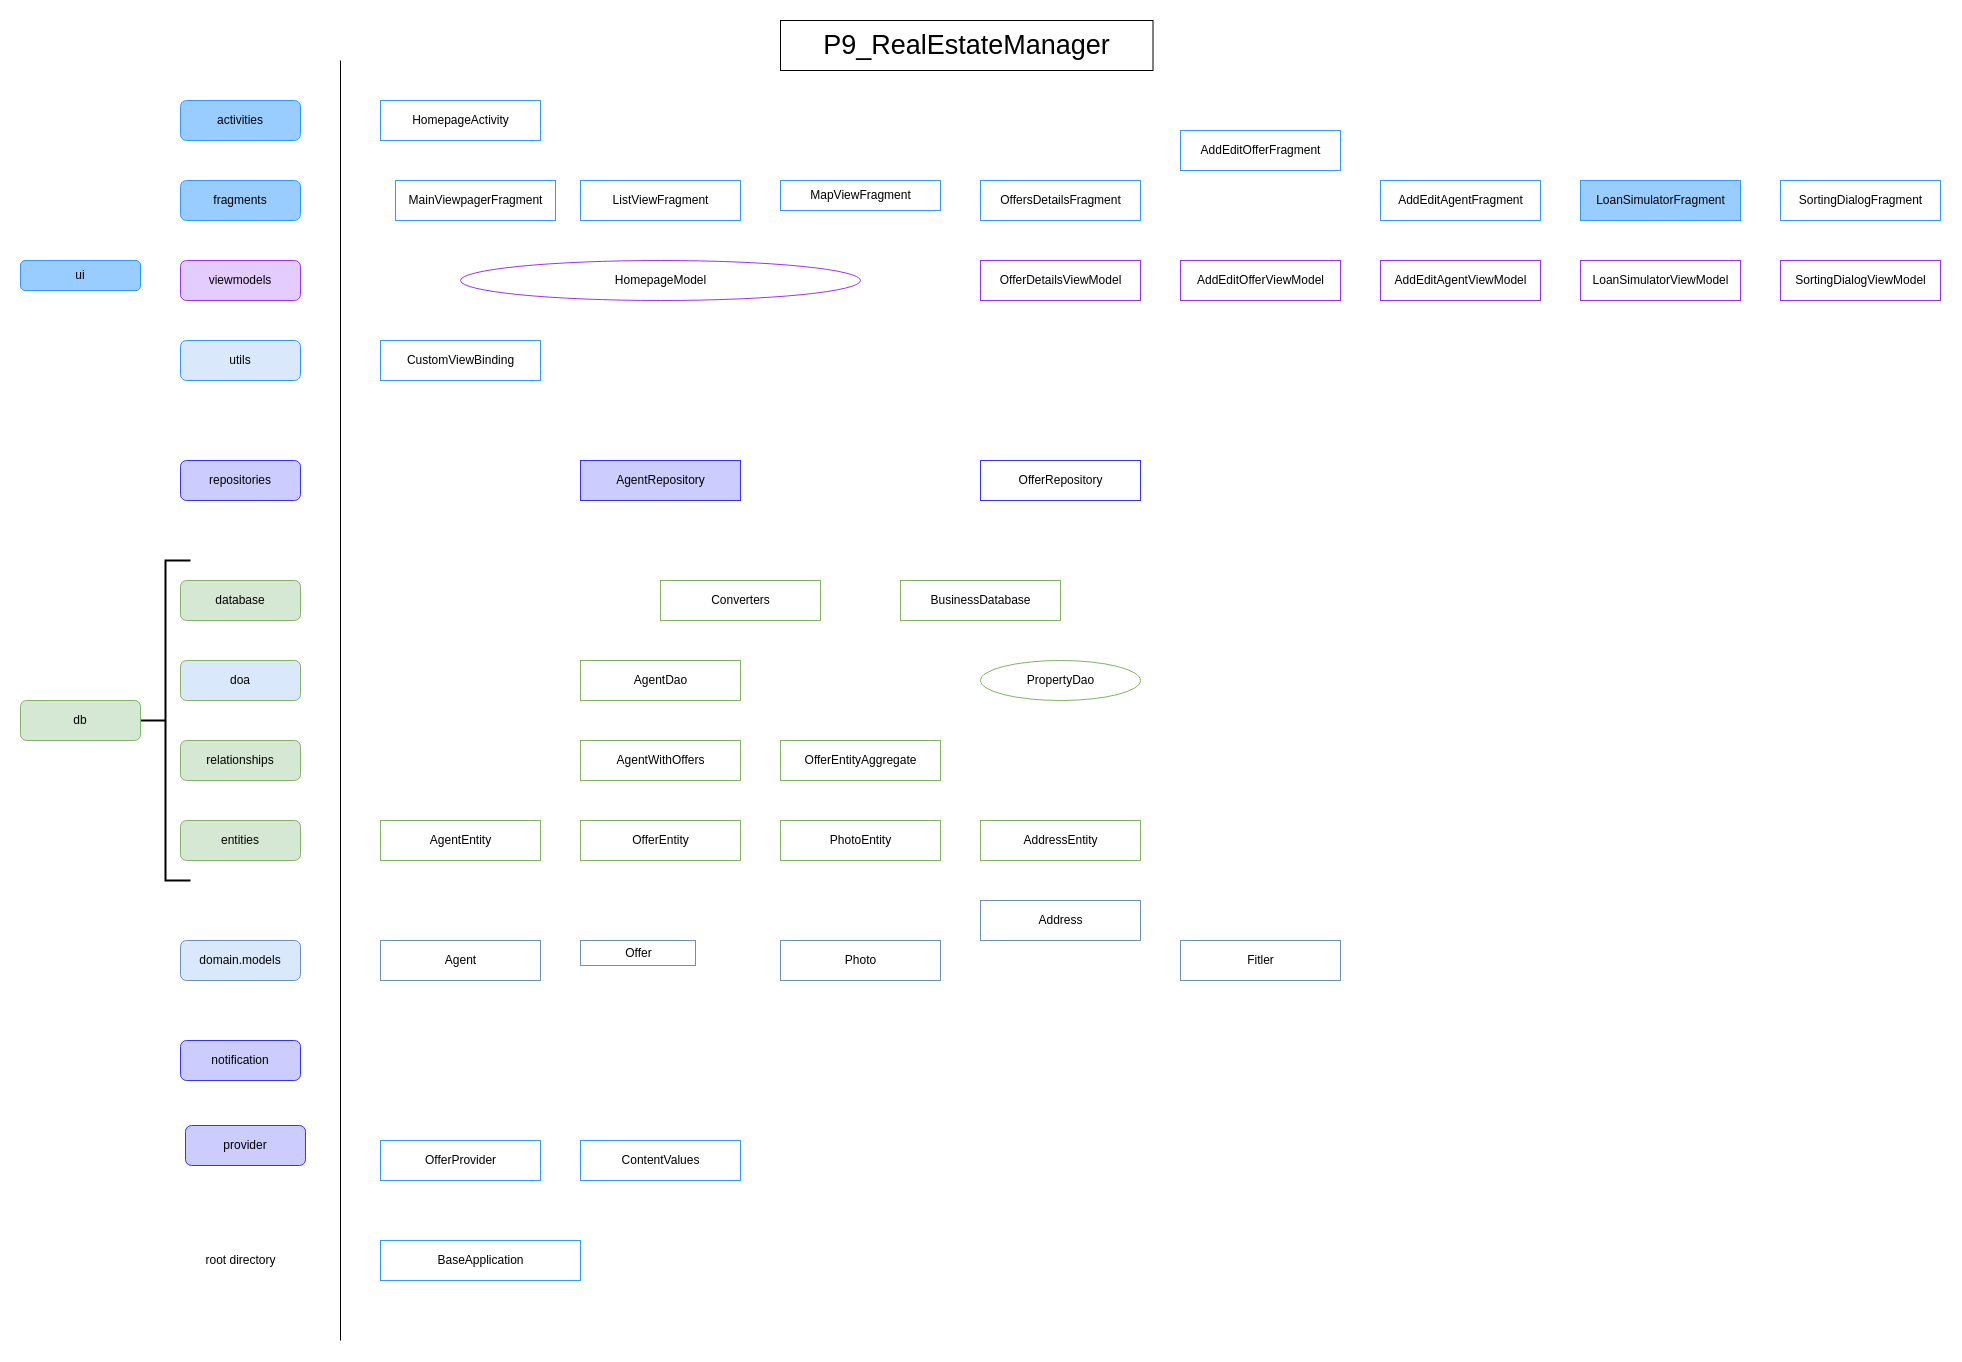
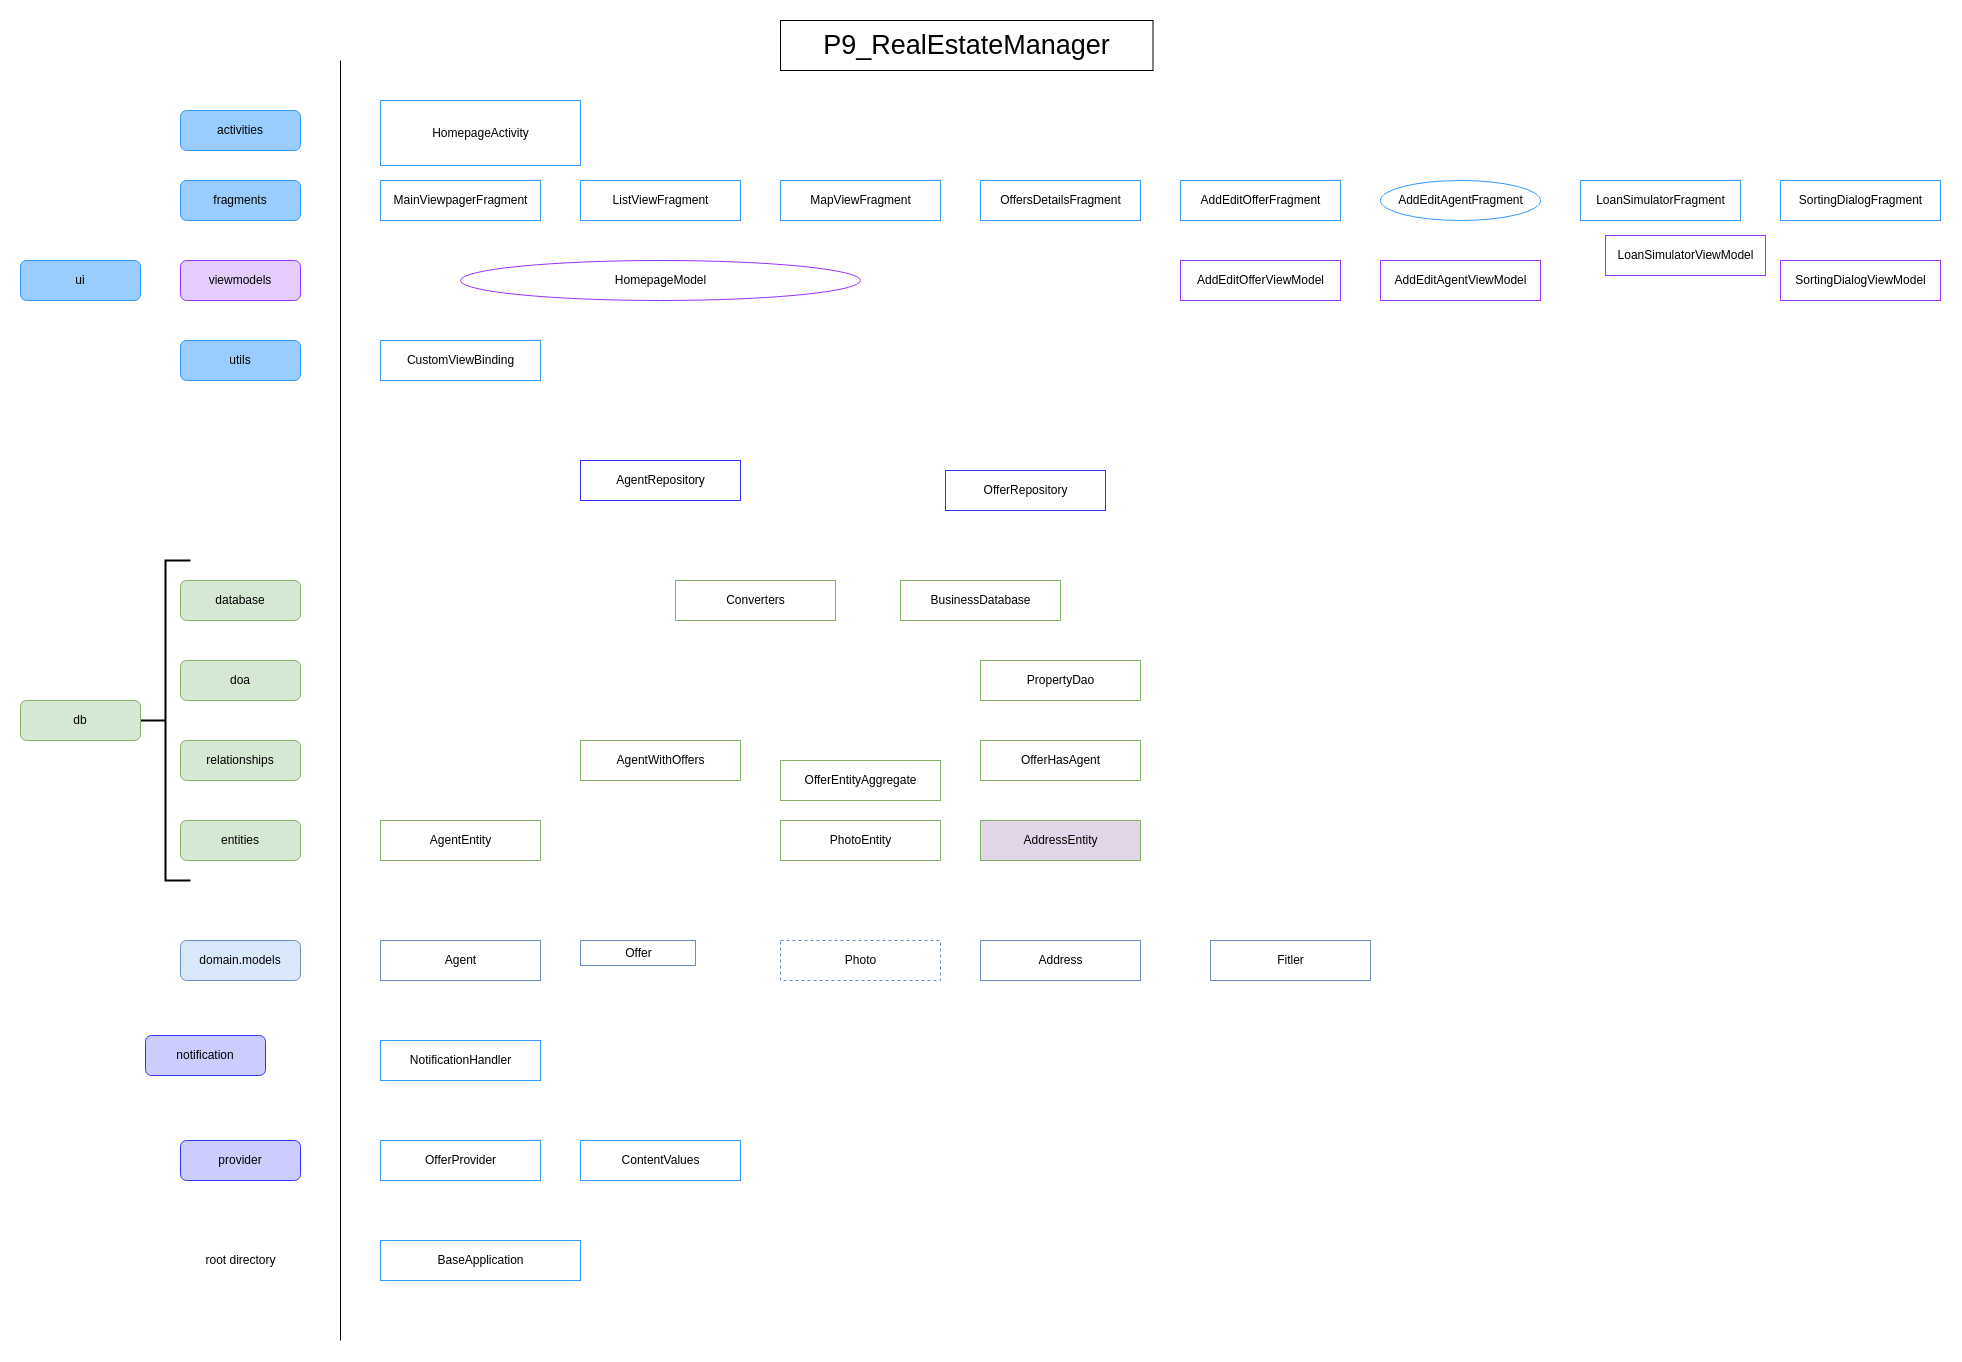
node "activities": moved (241, 121) -> (241, 131)
node "HomepageActivity": size 160x40 -> 200x65
node "AddEditOfferFragment": moved (1261, 151) -> (1261, 201)
node "MapViewFragment": size 160x30 -> 160x40
node "MainViewpagerFragment": moved (476, 201) -> (461, 201)
node "AddEditAgentFragment": shape rectangle -> ellipse
node "LoanSimulatorFragment": fillcolor #99ccff -> #ffffff
node "ui": size 120x30 -> 120x40
node "OfferDetailsViewModel": removed
node "LoanSimulatorViewModel": moved (1661, 281) -> (1686, 256)
node "utils": fillcolor #dae8fc -> #99ccff
node "repositories": removed
node "AgentRepository": fillcolor #ccccff -> #ffffff
node "OfferRepository": moved (1061, 481) -> (1026, 491)
node "Converters": moved (741, 601) -> (756, 601)
node "doa": fillcolor #dae8fc -> #d5e8d4
node "AgentDao": removed
node "PropertyDao": shape ellipse -> rectangle
node "OfferEntityAggregate": moved (861, 761) -> (861, 781)
node "OfferHasAgent": added
node "OfferEntity": removed
node "AddressEntity": fillcolor #ffffff -> #e1d5e7
node "Address": moved (1061, 921) -> (1061, 961)
node "Photo": style solid -> dashed
node "Fitler": moved (1261, 961) -> (1291, 961)
node "notification": moved (241, 1061) -> (206, 1056)
node "NotificationHandler": added
node "provider": moved (246, 1146) -> (241, 1161)
